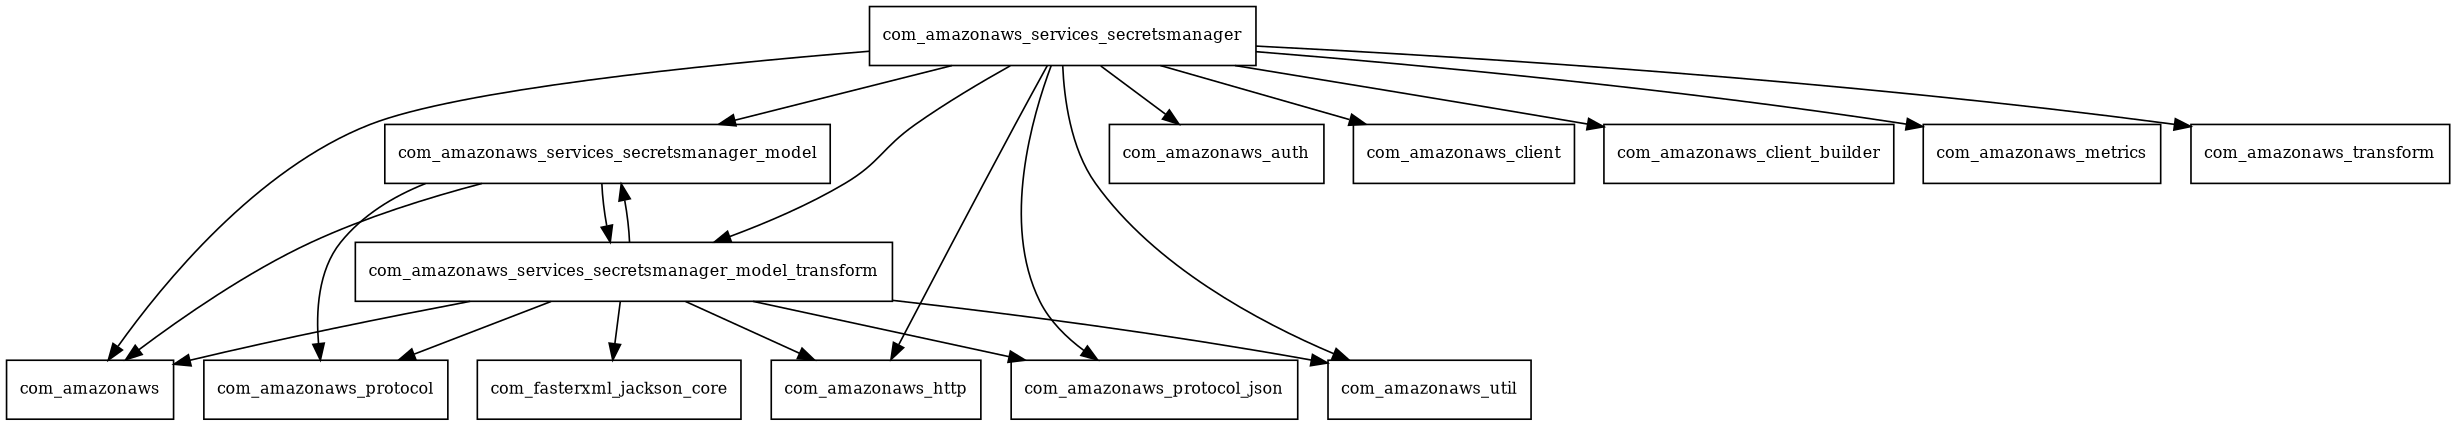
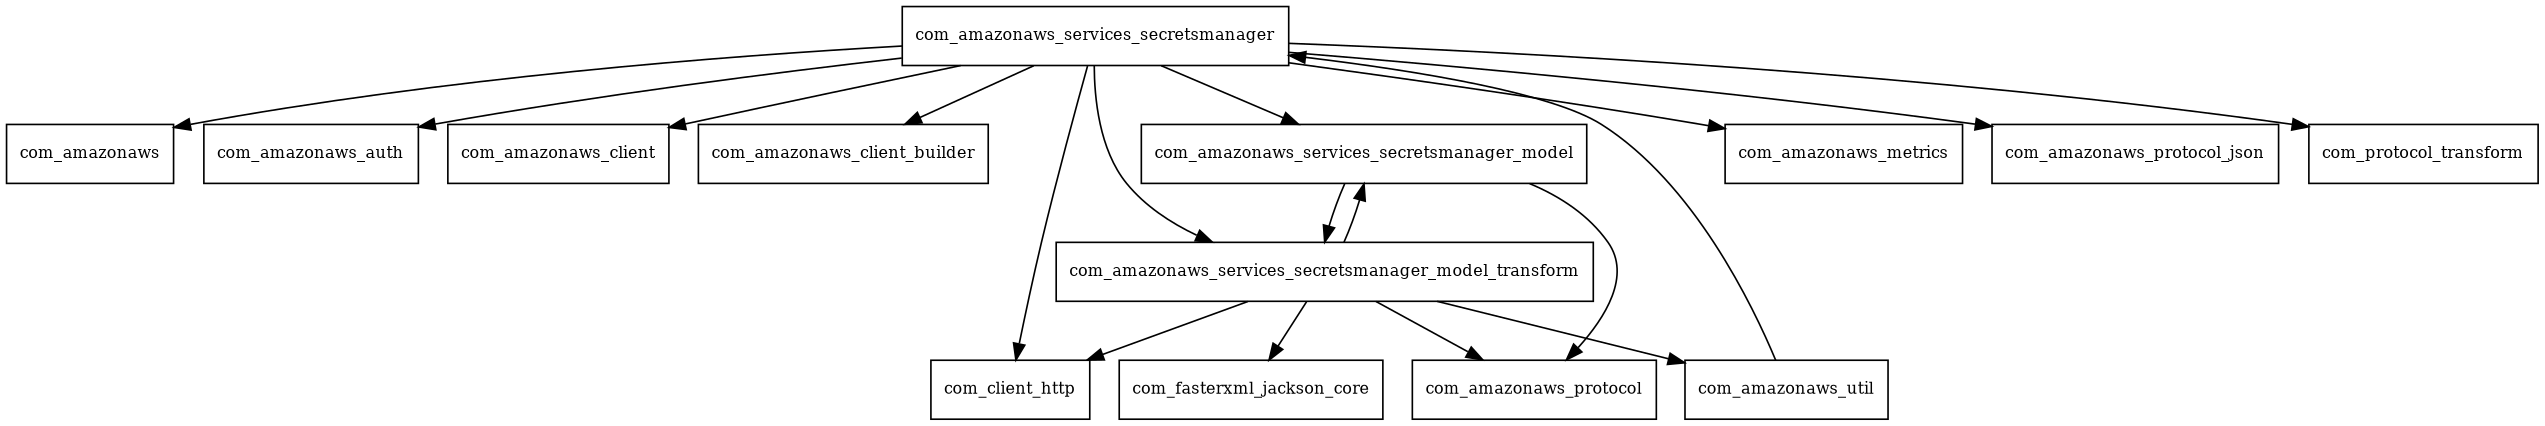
node "com_amazonaws_transform": label "com_amazonaws_transform" -> "com_protocol_transform"
edge "com_amazonaws_services_secretsmanager" -> "com_amazonaws_util": reversed
edge "com_amazonaws_services_secretsmanager_model" -> "com_amazonaws": removed
edge "com_amazonaws_services_secretsmanager_model_transform" -> "com_amazonaws": removed
edge "com_amazonaws_services_secretsmanager_model_transform" -> "com_amazonaws_protocol_json": removed
node "com_amazonaws_http": label "com_amazonaws_http" -> "com_client_http"
